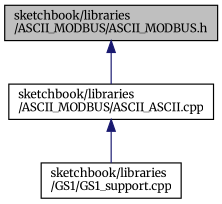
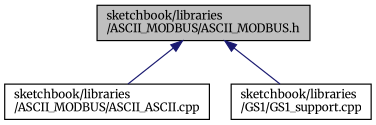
edge "sketchbook/libraries /GS1/GS1_support.cpp" -> "sketchbook/libraries /ASCII_MODBUS/ASCII_ASCII.cpp": now "sketchbook/libraries /GS1/GS1_support.cpp" -> "sketchbook/libraries /ASCII_MODBUS/ASCII_MODBUS.h"
